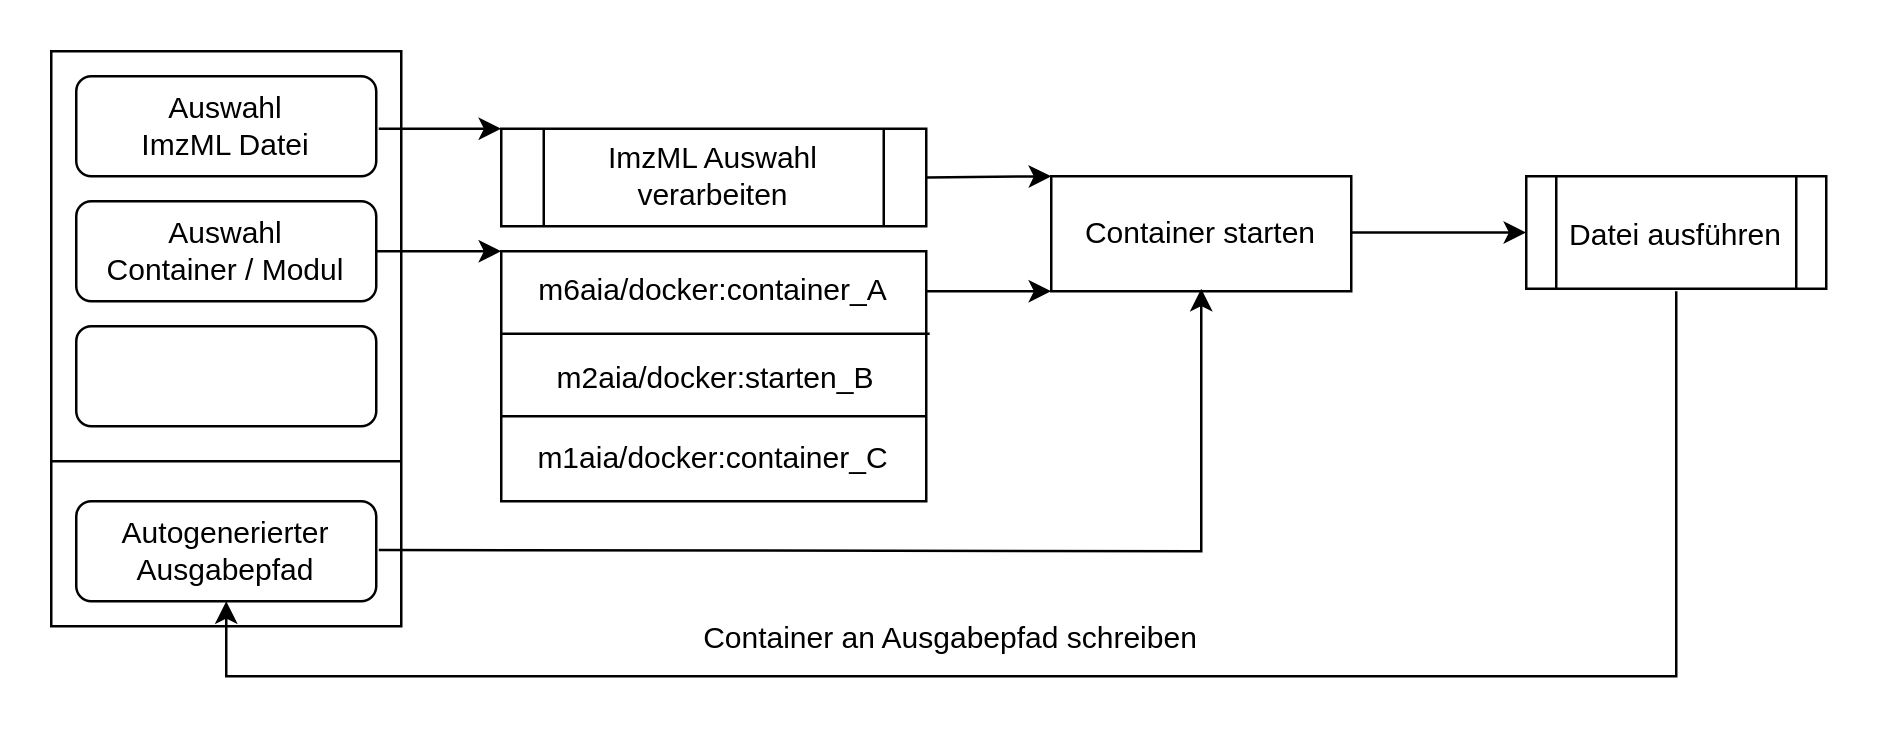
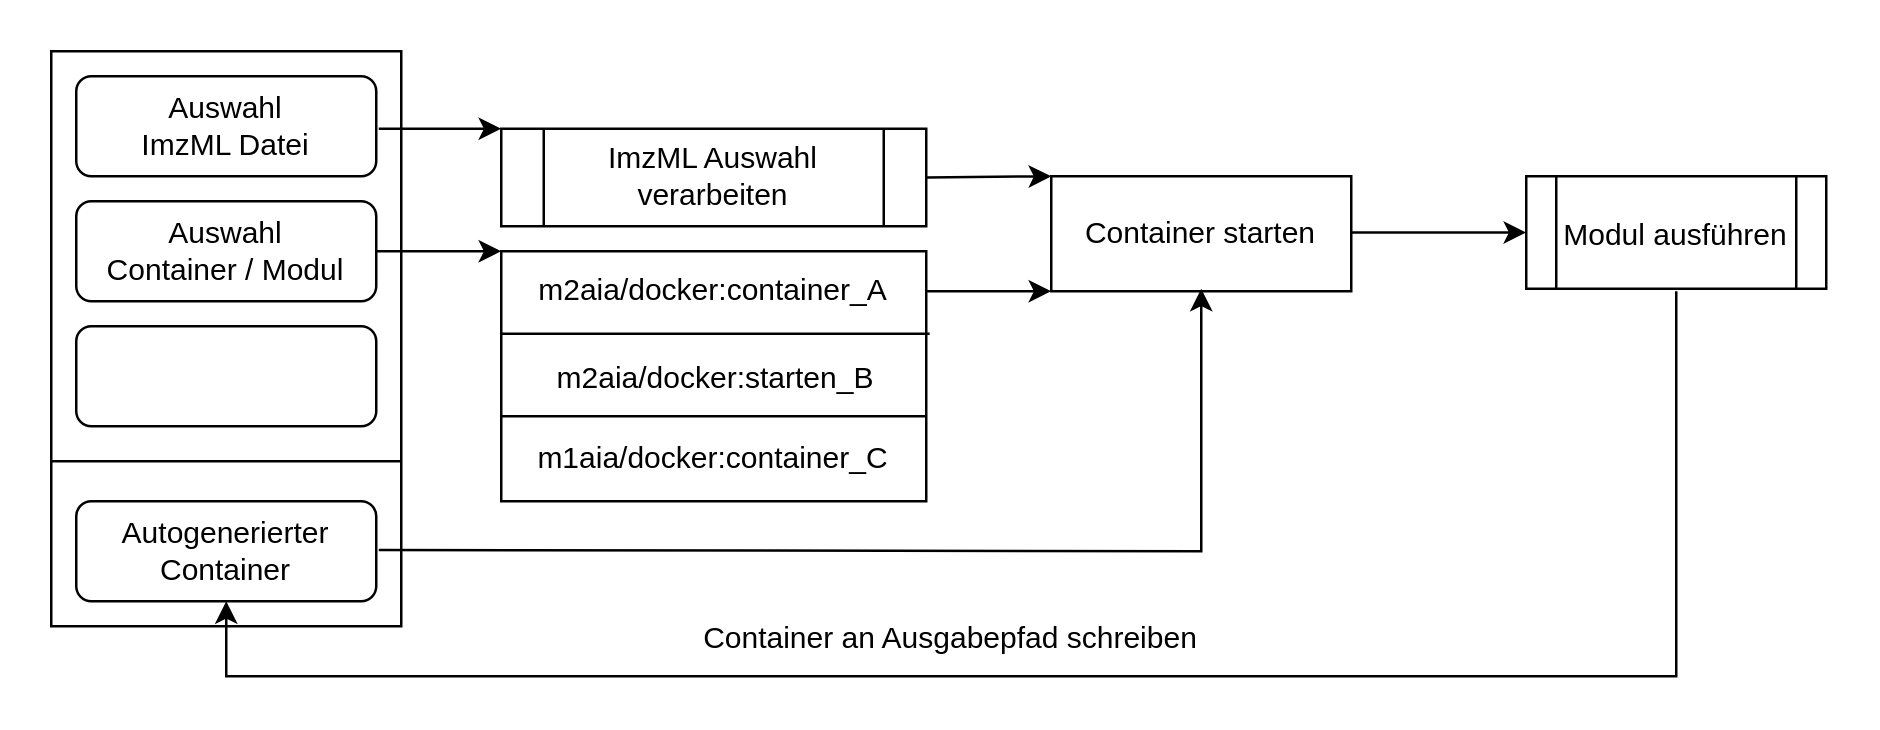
node "Datei ausführen": label "Datei ausführen" -> "Modul ausführen"
node "m6aia/docker:container_A": label "m6aia/docker:container_A" -> "m2aia/docker:container_A"
node "Autogenerierter Ausgabepfad": label "Autogenerierter Ausgabepfad" -> "Autogenerierter Container"
